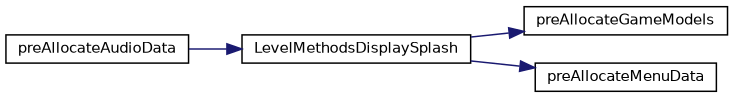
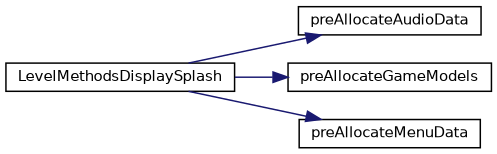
edge "preAllocateAudioData" -> "LevelMethodsDisplaySplash": reversed
